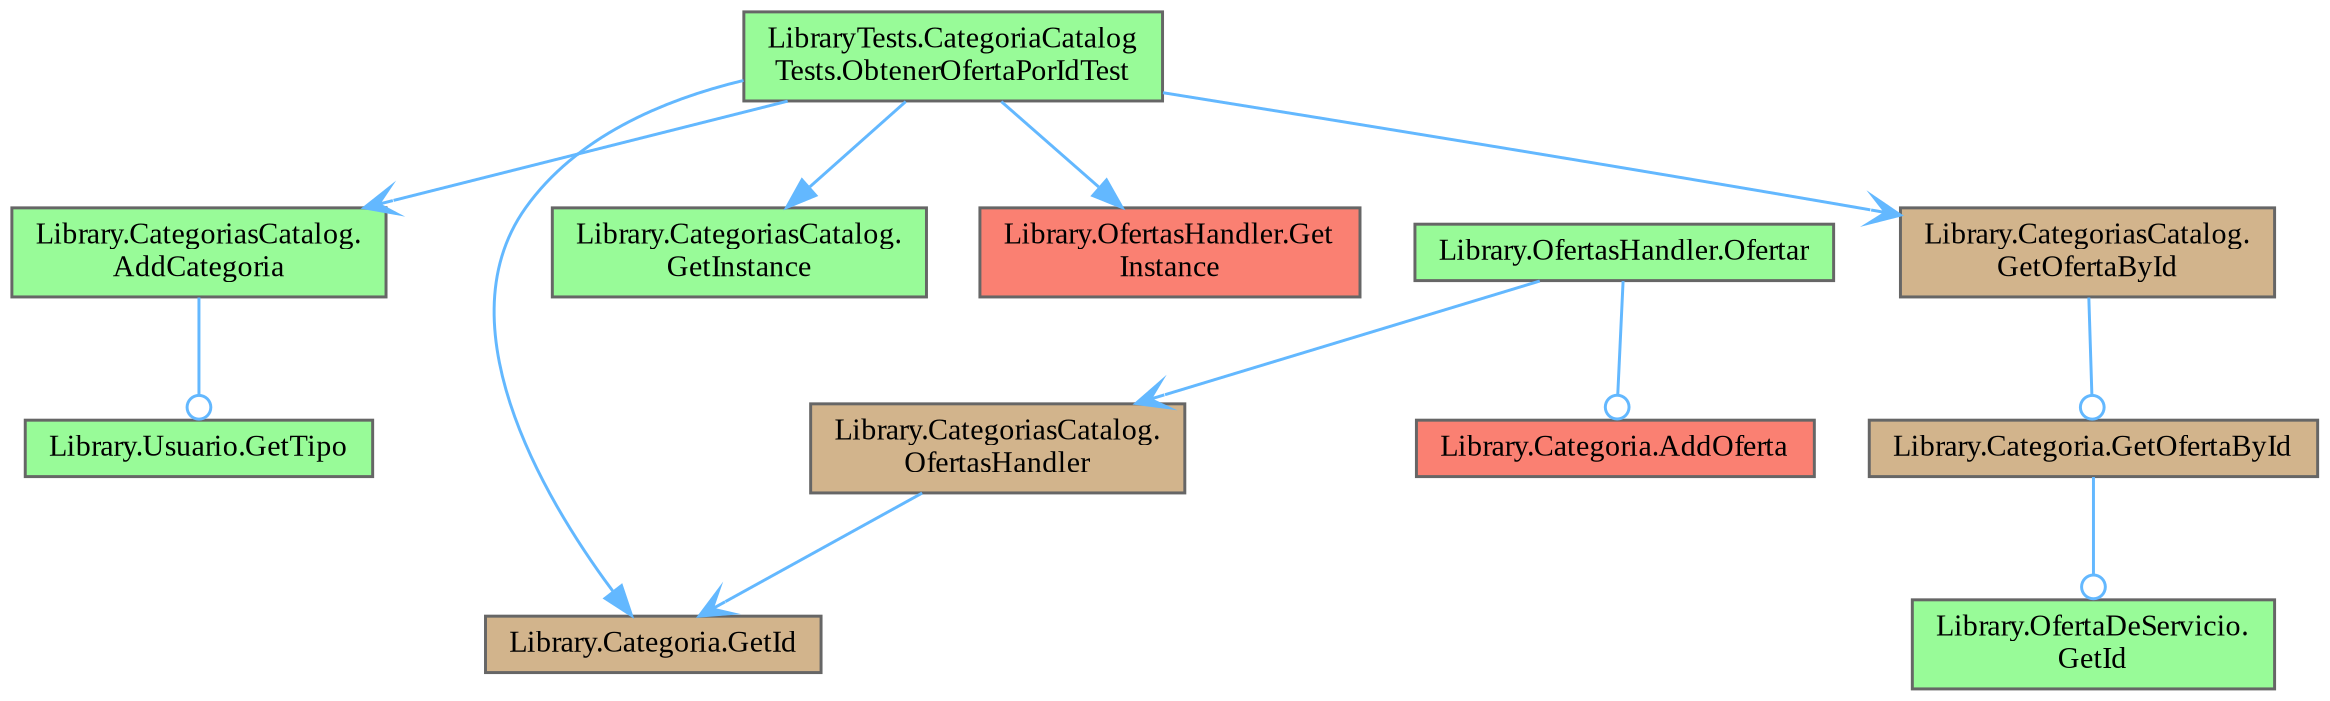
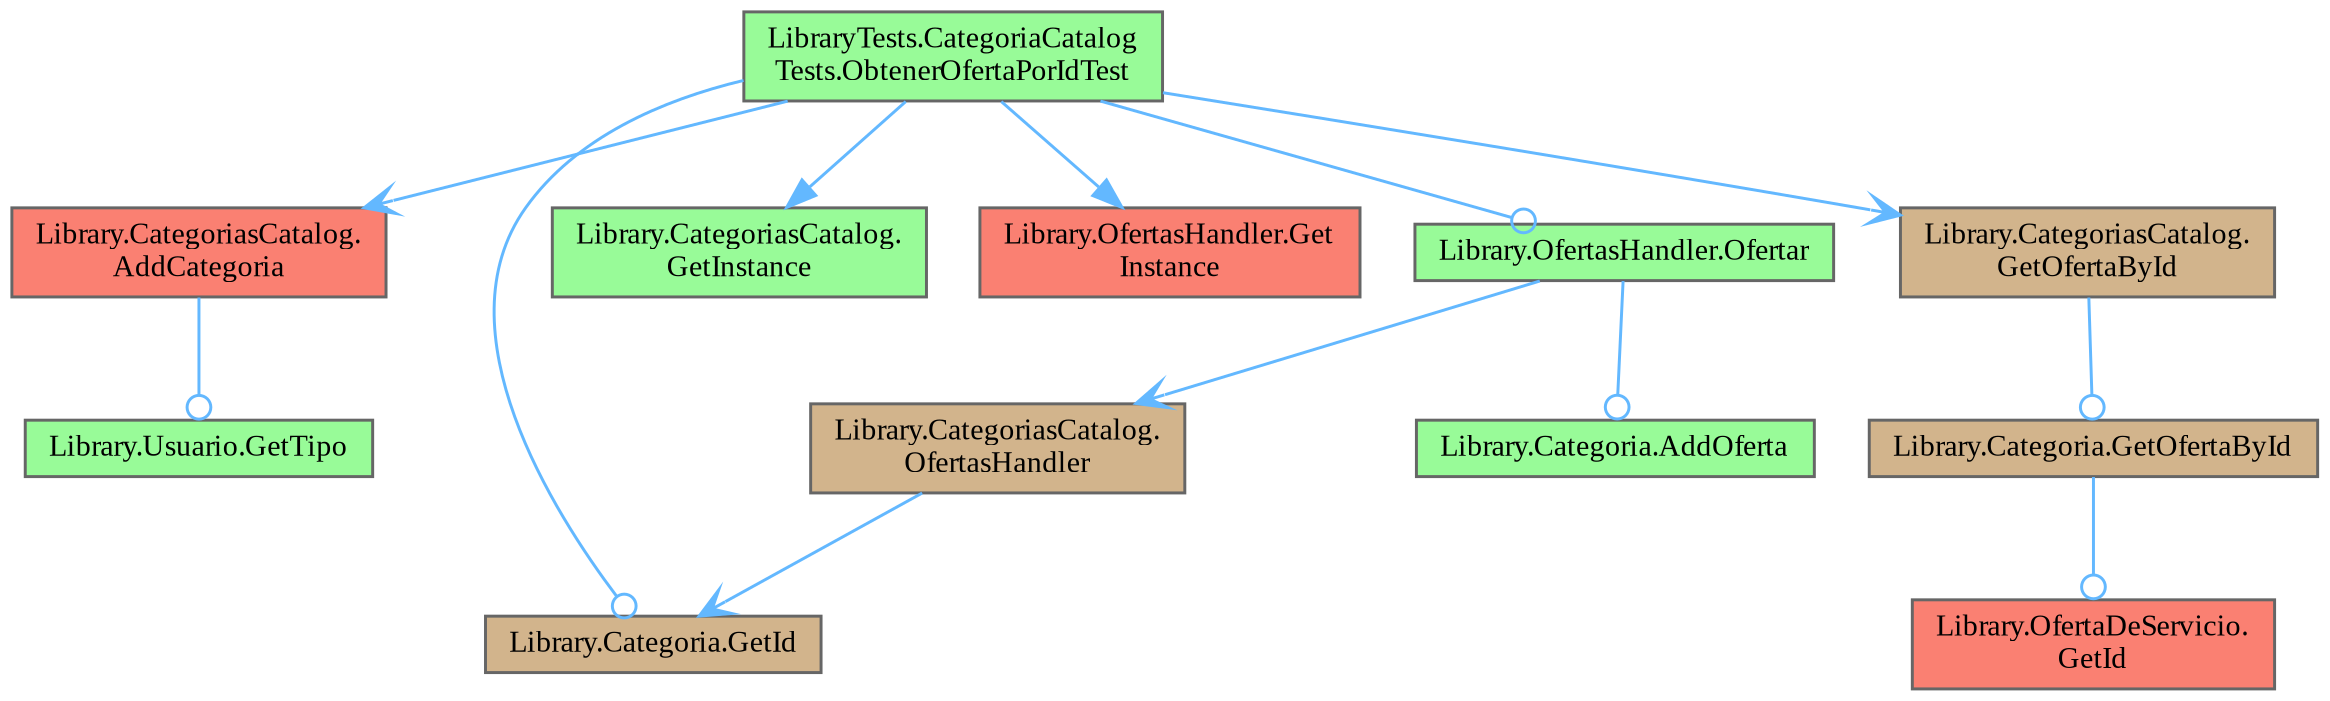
edge "LibraryTests.CategoriaCatalog Tests.ObtenerOfertaPorIdTest" -> "Library.OfertasHandler.Ofertar": added
node "Library.CategoriasCatalog. AddCategoria": fillcolor palegreen -> salmon
edge "LibraryTests.CategoriaCatalog Tests.ObtenerOfertaPorIdTest" -> "Library.Categoria.GetId": arrowhead normal -> odot
node "Library.Categoria.AddOferta": fillcolor salmon -> palegreen
node "Library.OfertaDeServicio. GetId": fillcolor palegreen -> salmon
